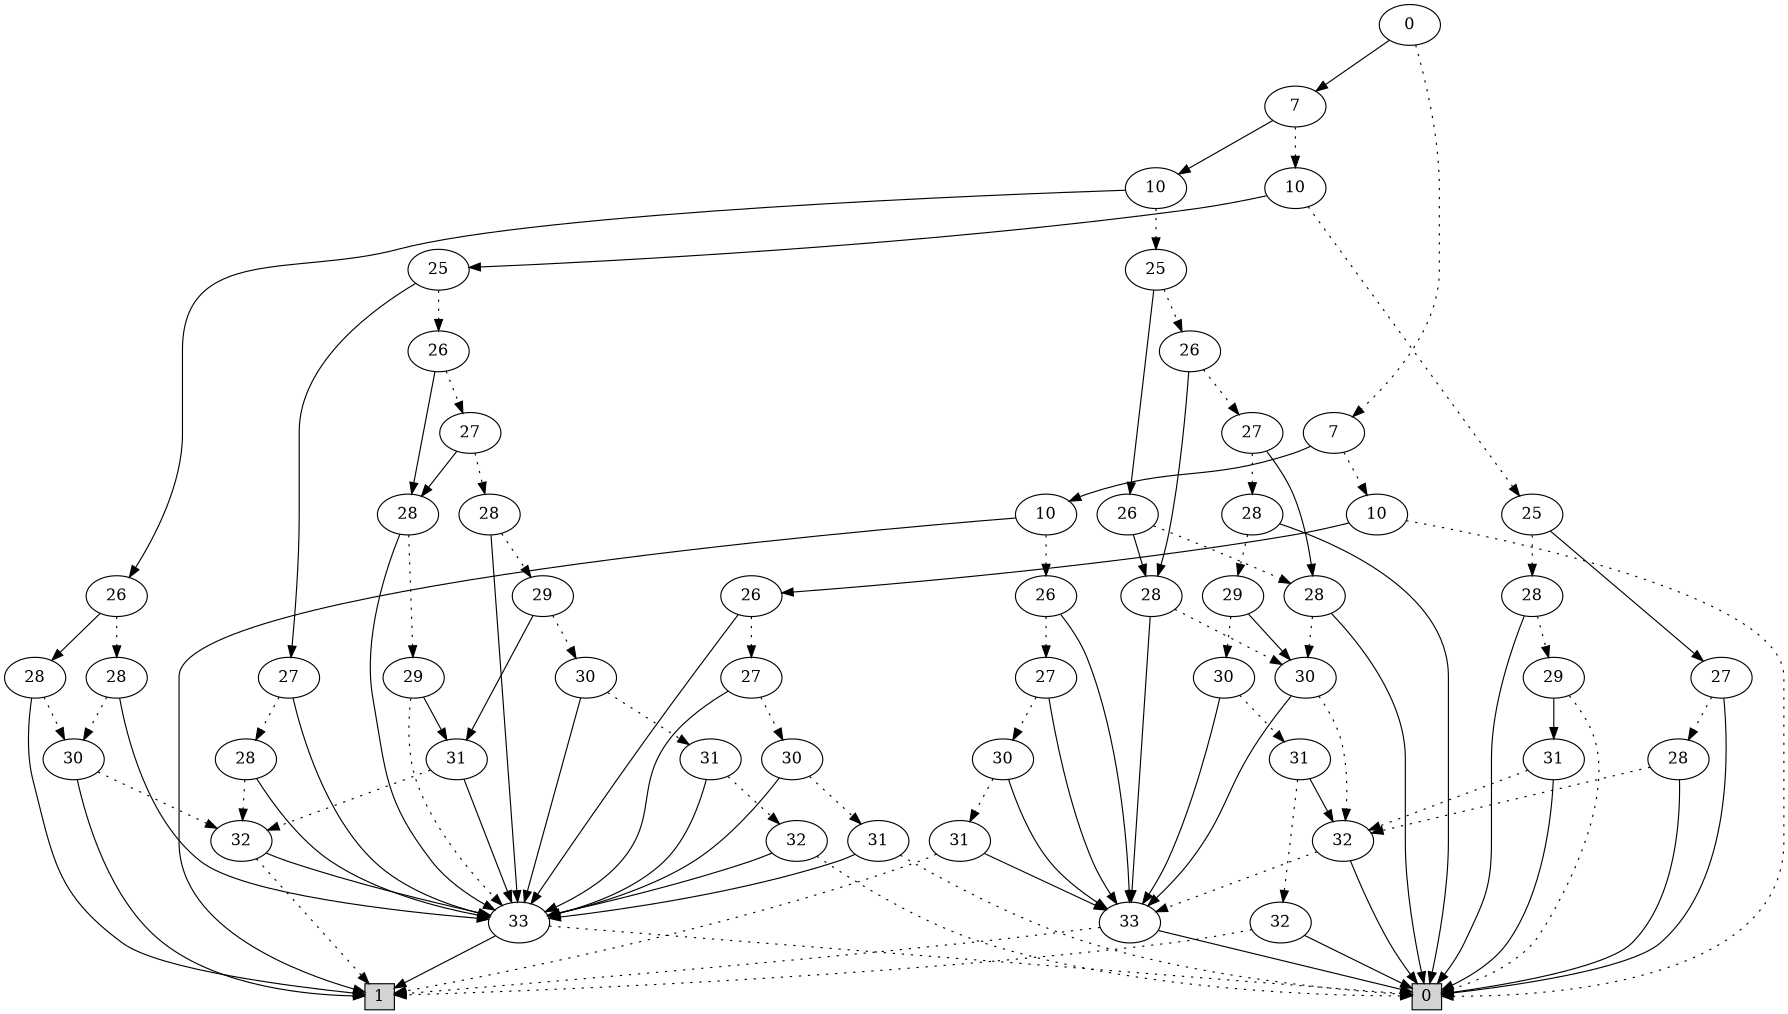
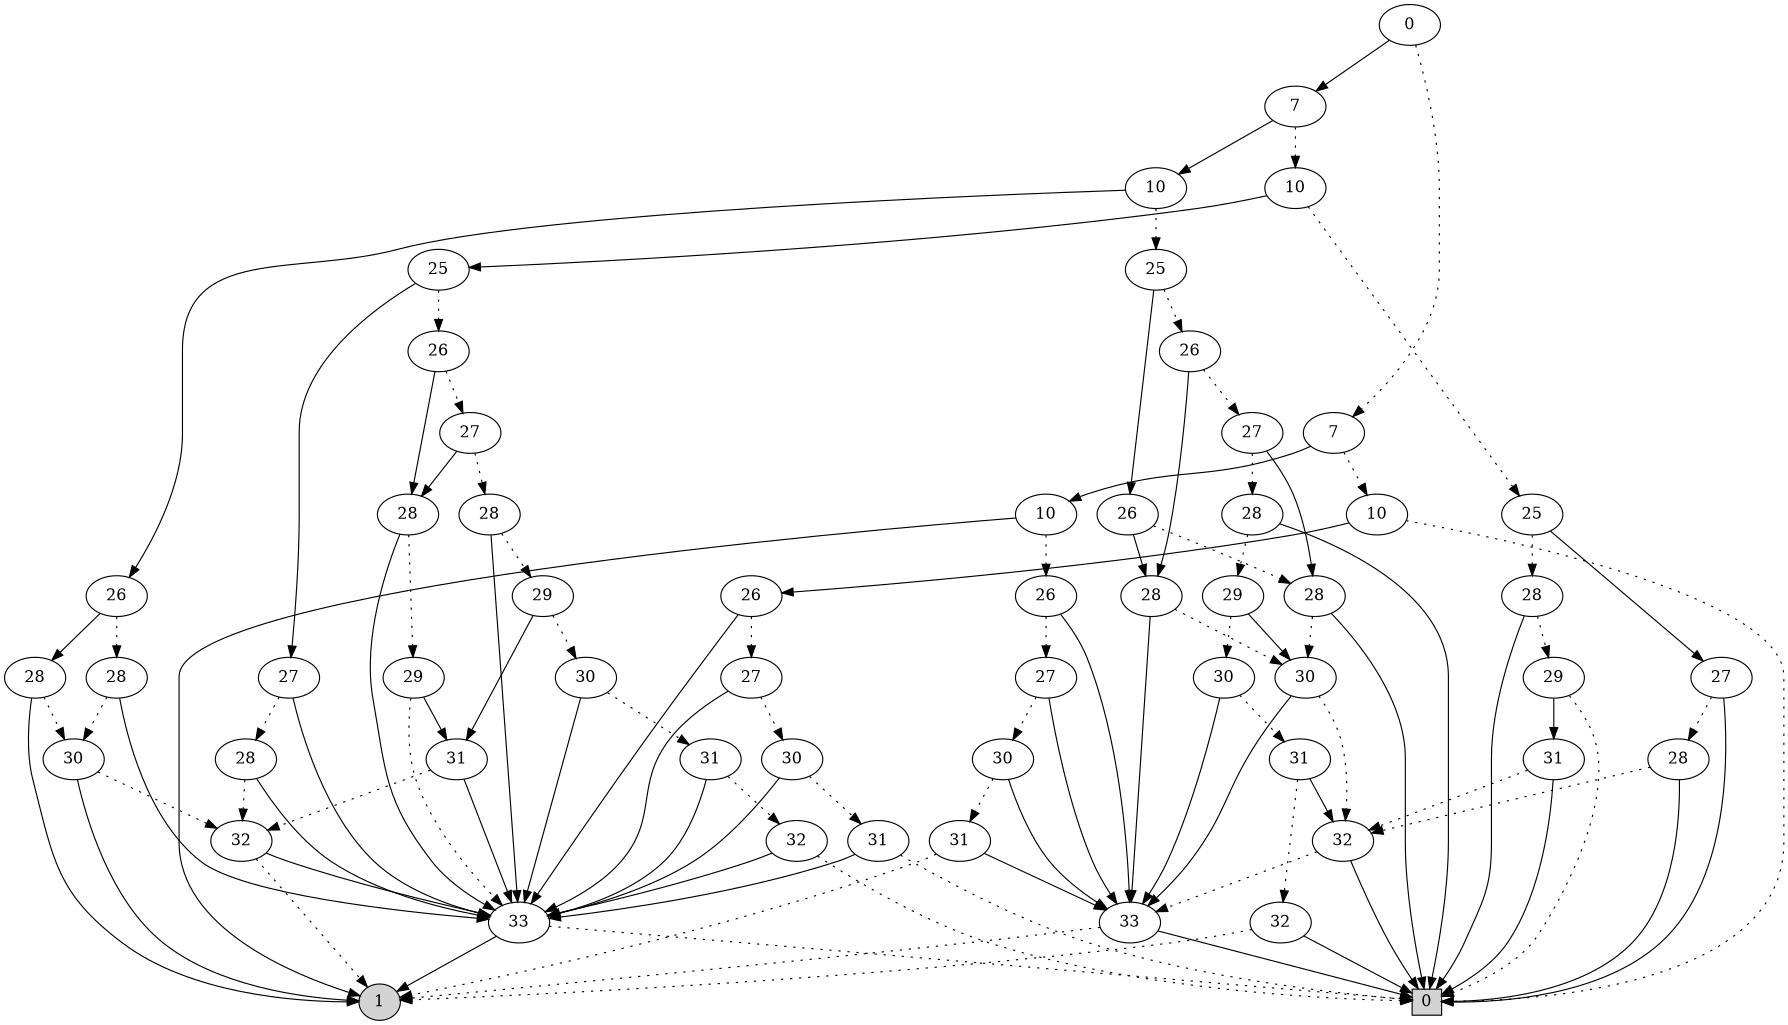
node "1": shape box -> ellipse
